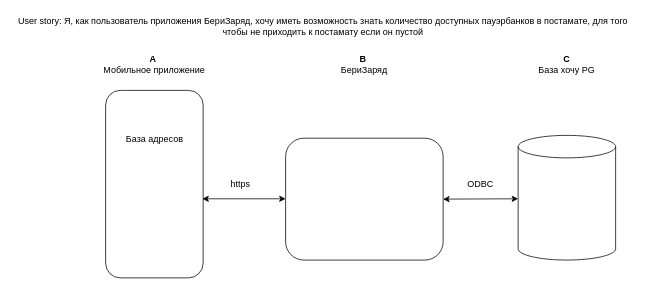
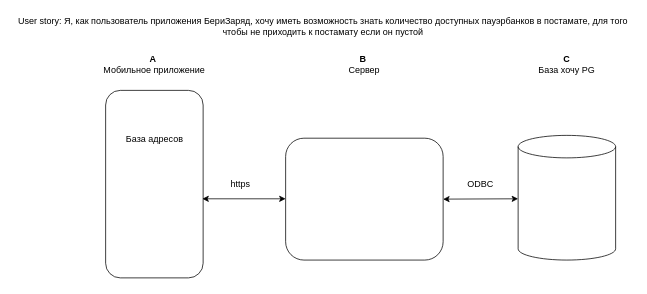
node "B БериЗаряд": label "B БериЗаряд" -> "B Сервер"
